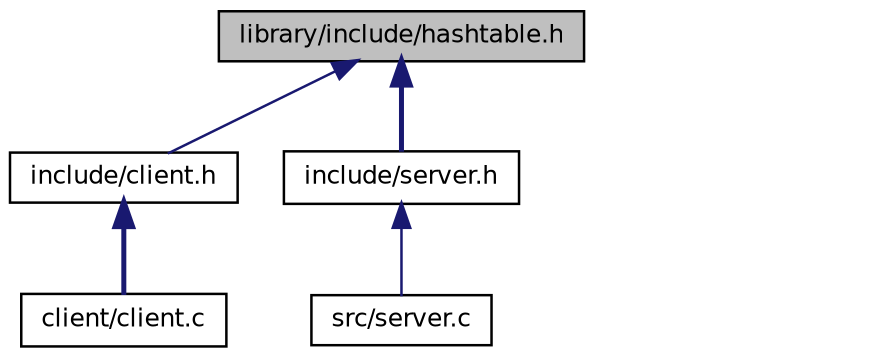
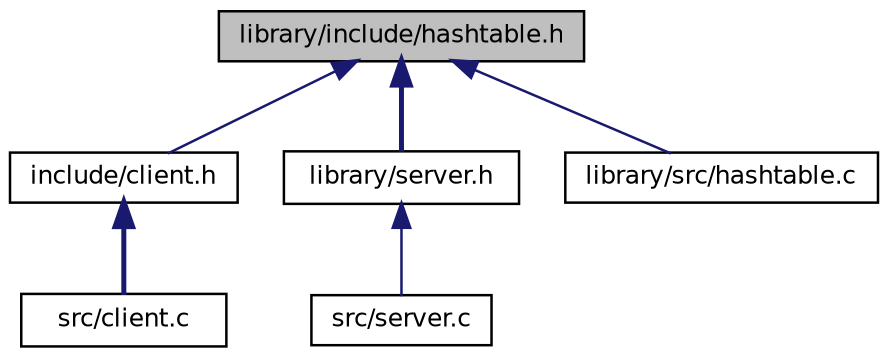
node "include/server.h": label "include/server.h" -> "library/server.h"
node "library/src/hashtable.c": added
node "client/client.c": label "client/client.c" -> "src/client.c"
